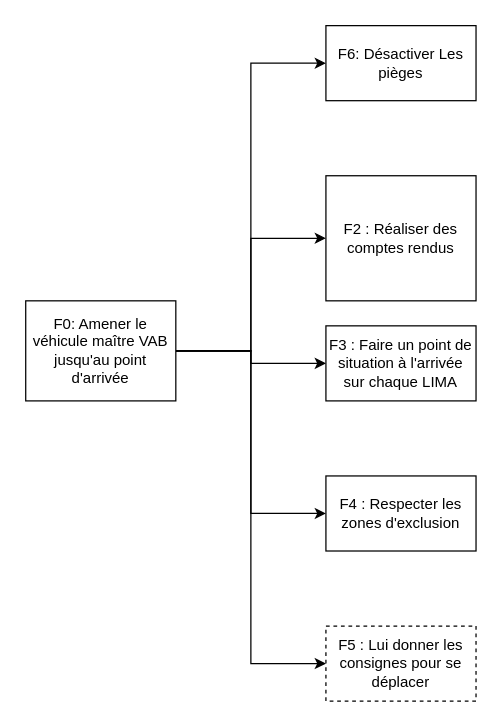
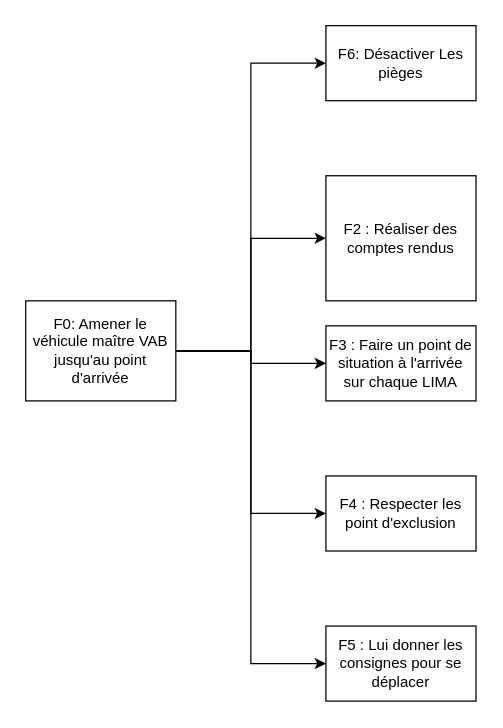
node "F4 : Respecter les zones d'exclusion": label "F4 : Respecter les zones d'exclusion" -> "F4 : Respecter les point d'exclusion"
node "F5 : Lui donner les consignes pour se déplacer": style dashed -> solid
